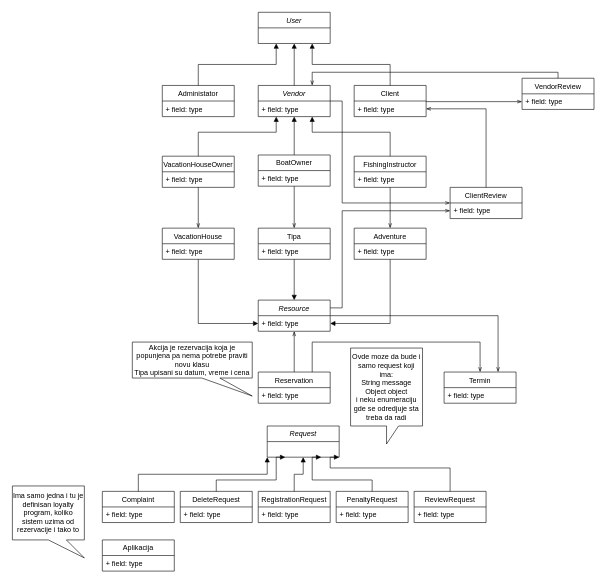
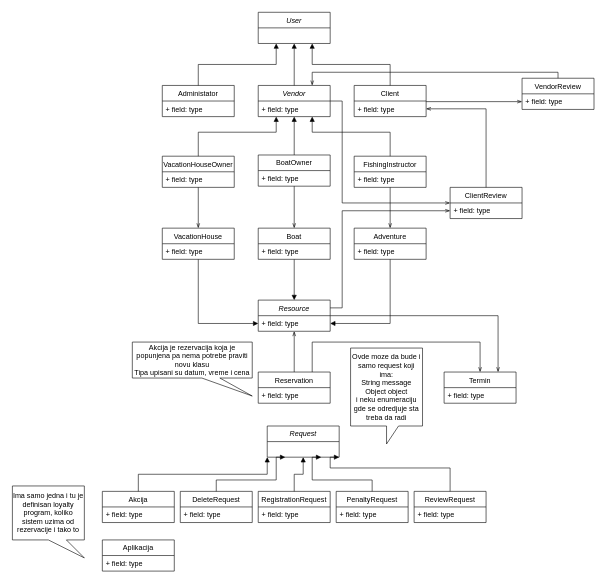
node "Tipa": label "Tipa" -> "Boat"
node "Complaint": label "Complaint" -> "Akcija"
